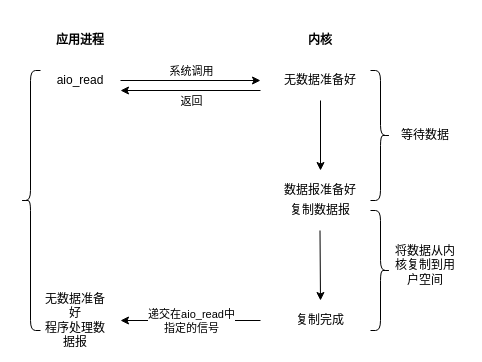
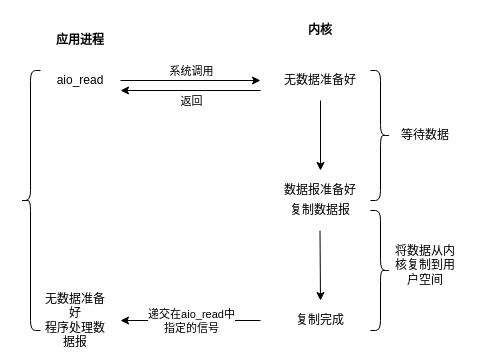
node "内核": moved (321, 41) -> (321, 31)
